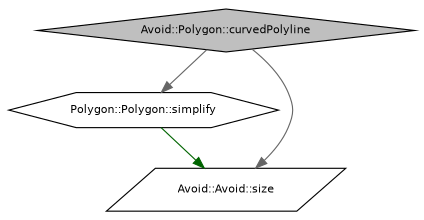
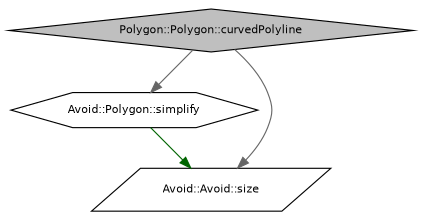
node "Avoid::Polygon::curvedPolyline": label "Avoid::Polygon::curvedPolyline" -> "Polygon::Polygon::curvedPolyline"
node "Polygon::Polygon::simplify": label "Polygon::Polygon::simplify" -> "Avoid::Polygon::simplify"
